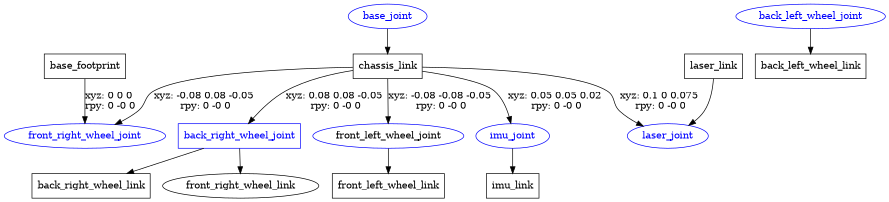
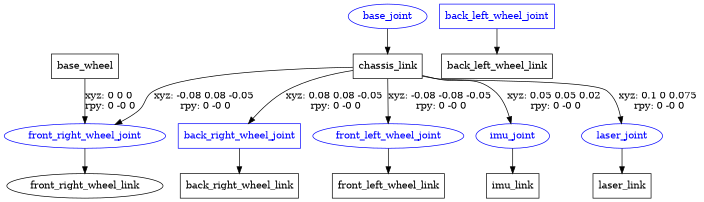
node "back_left_wheel_joint": shape ellipse -> box
node "base_footprint": label "base_footprint" -> "base_wheel"
edge "laser_link" -> "laser_joint": reversed
node "front_left_wheel_joint": fontcolor black -> blue
edge "back_right_wheel_joint" -> "front_right_wheel_link": now "front_right_wheel_joint" -> "front_right_wheel_link"
